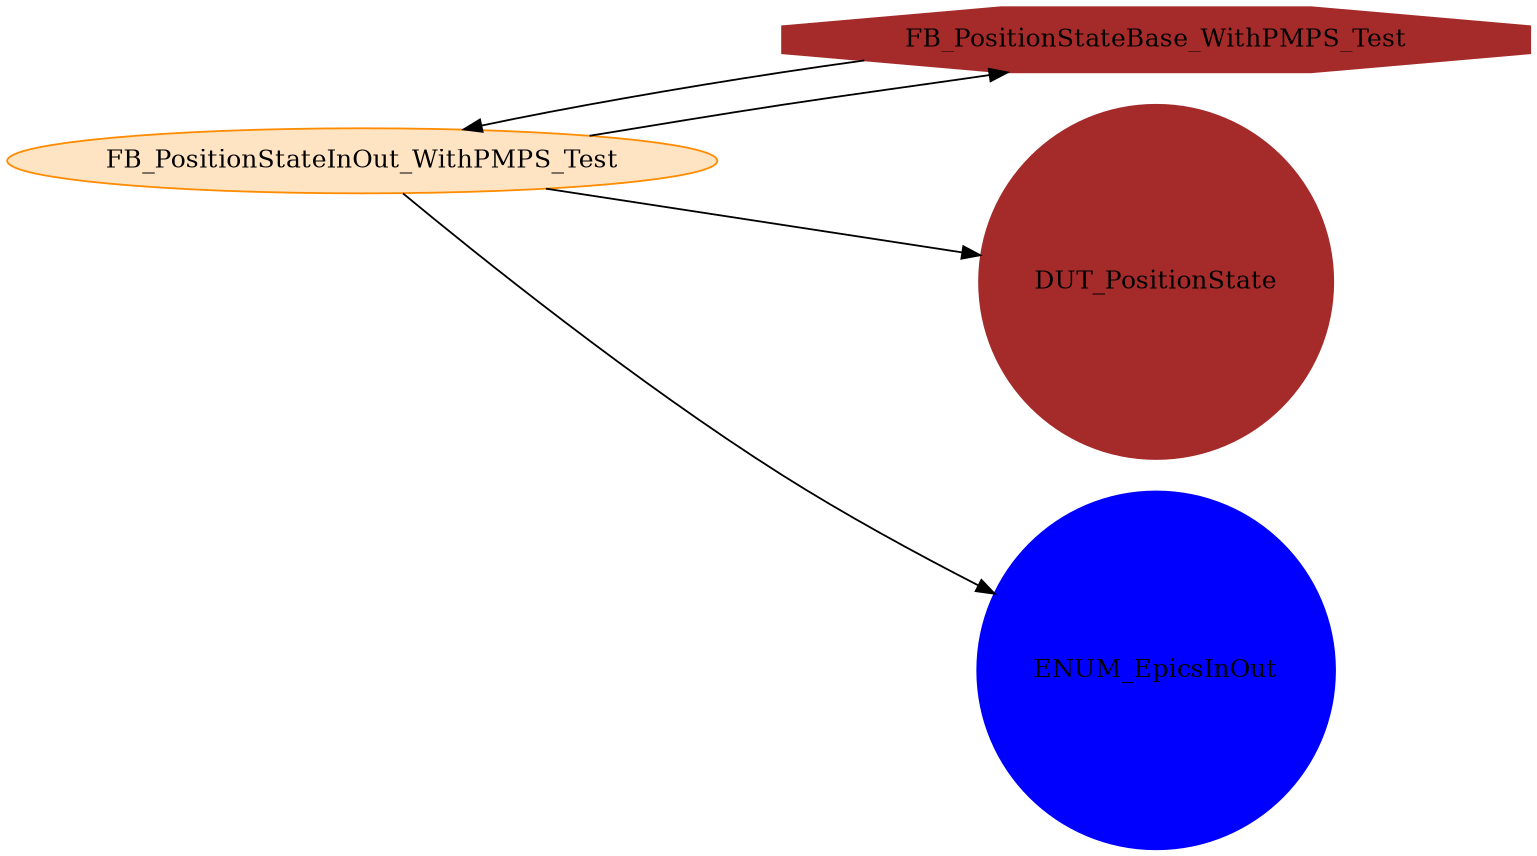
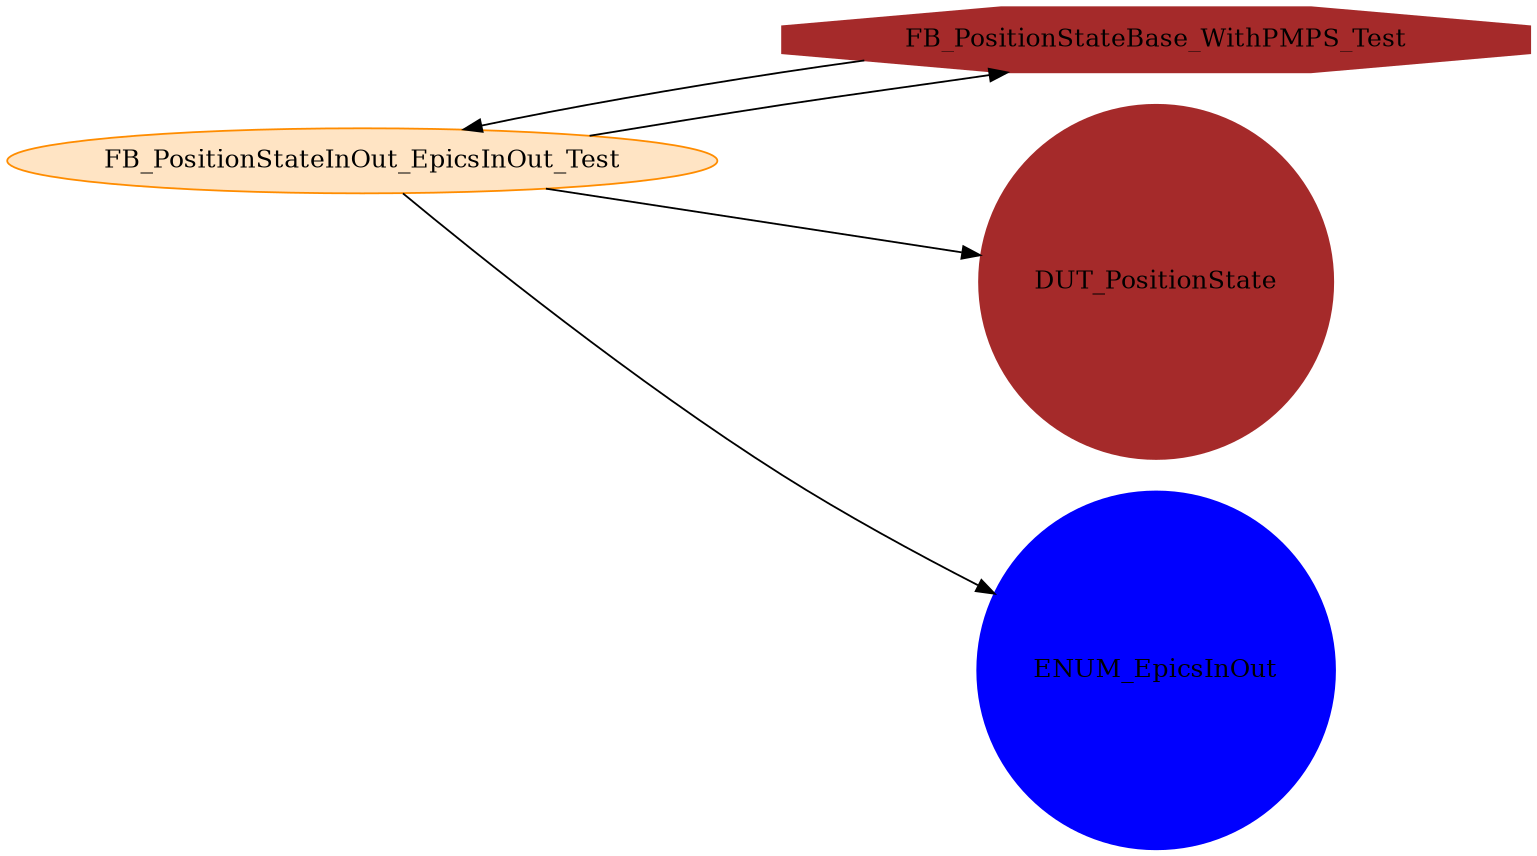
node "FB_PositionStateInOut_WithPMPS_Test": label "FB_PositionStateInOut_WithPMPS_Test" -> "FB_PositionStateInOut_EpicsInOut_Test"
